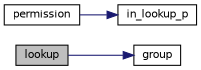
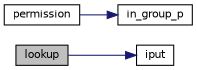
node "in_lookup_p": label "in_lookup_p" -> "in_group_p"
node "group": label "group" -> "iput"
